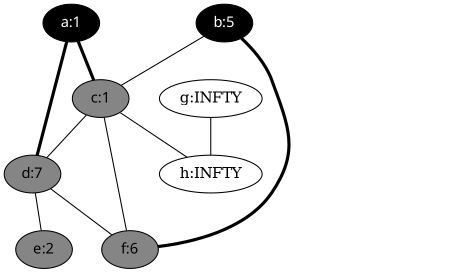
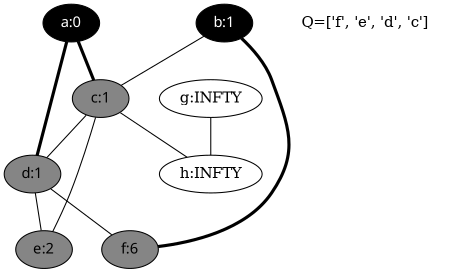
node "a:1": label "a:1" -> "a:0"
node "b:5": label "b:5" -> "b:1"
node "Q=['f', 'e', 'd', 'c']": added
node "d:7": label "d:7" -> "d:1"
edge "c:1" -- "f:6": now "c:1" -- "e:2"
